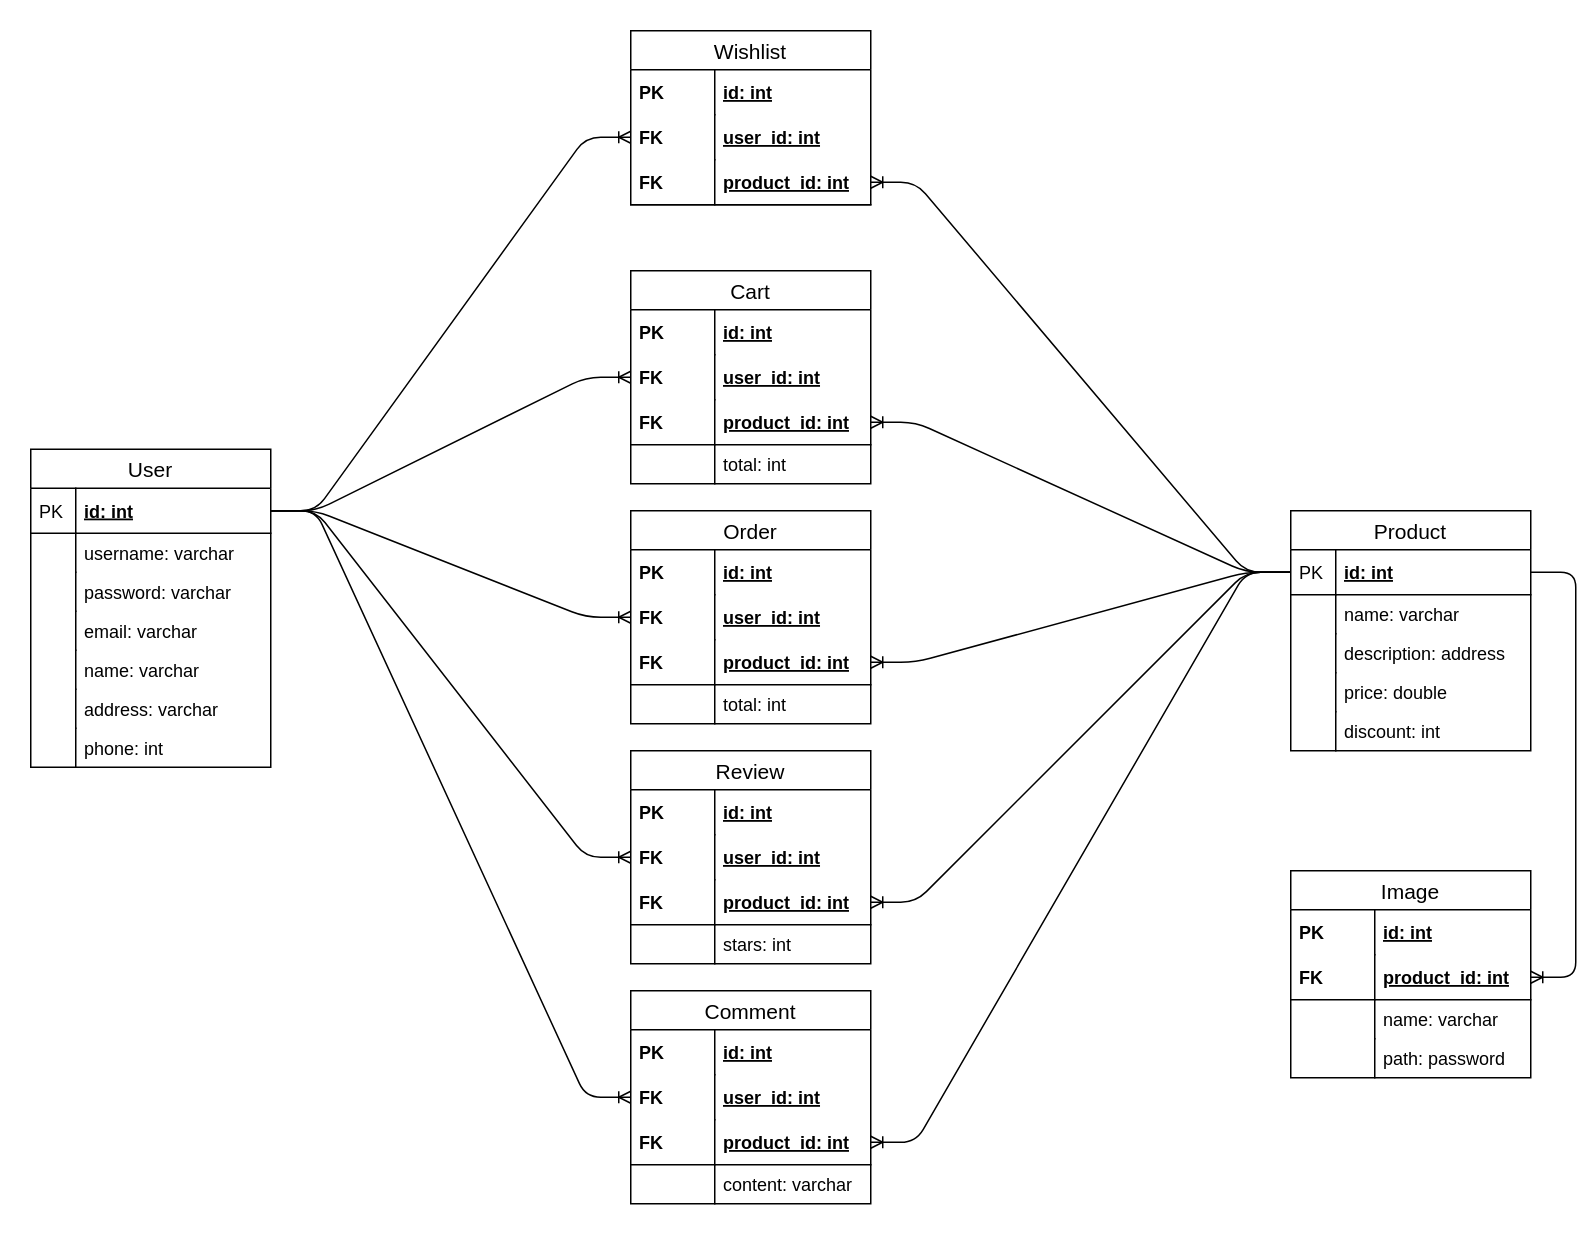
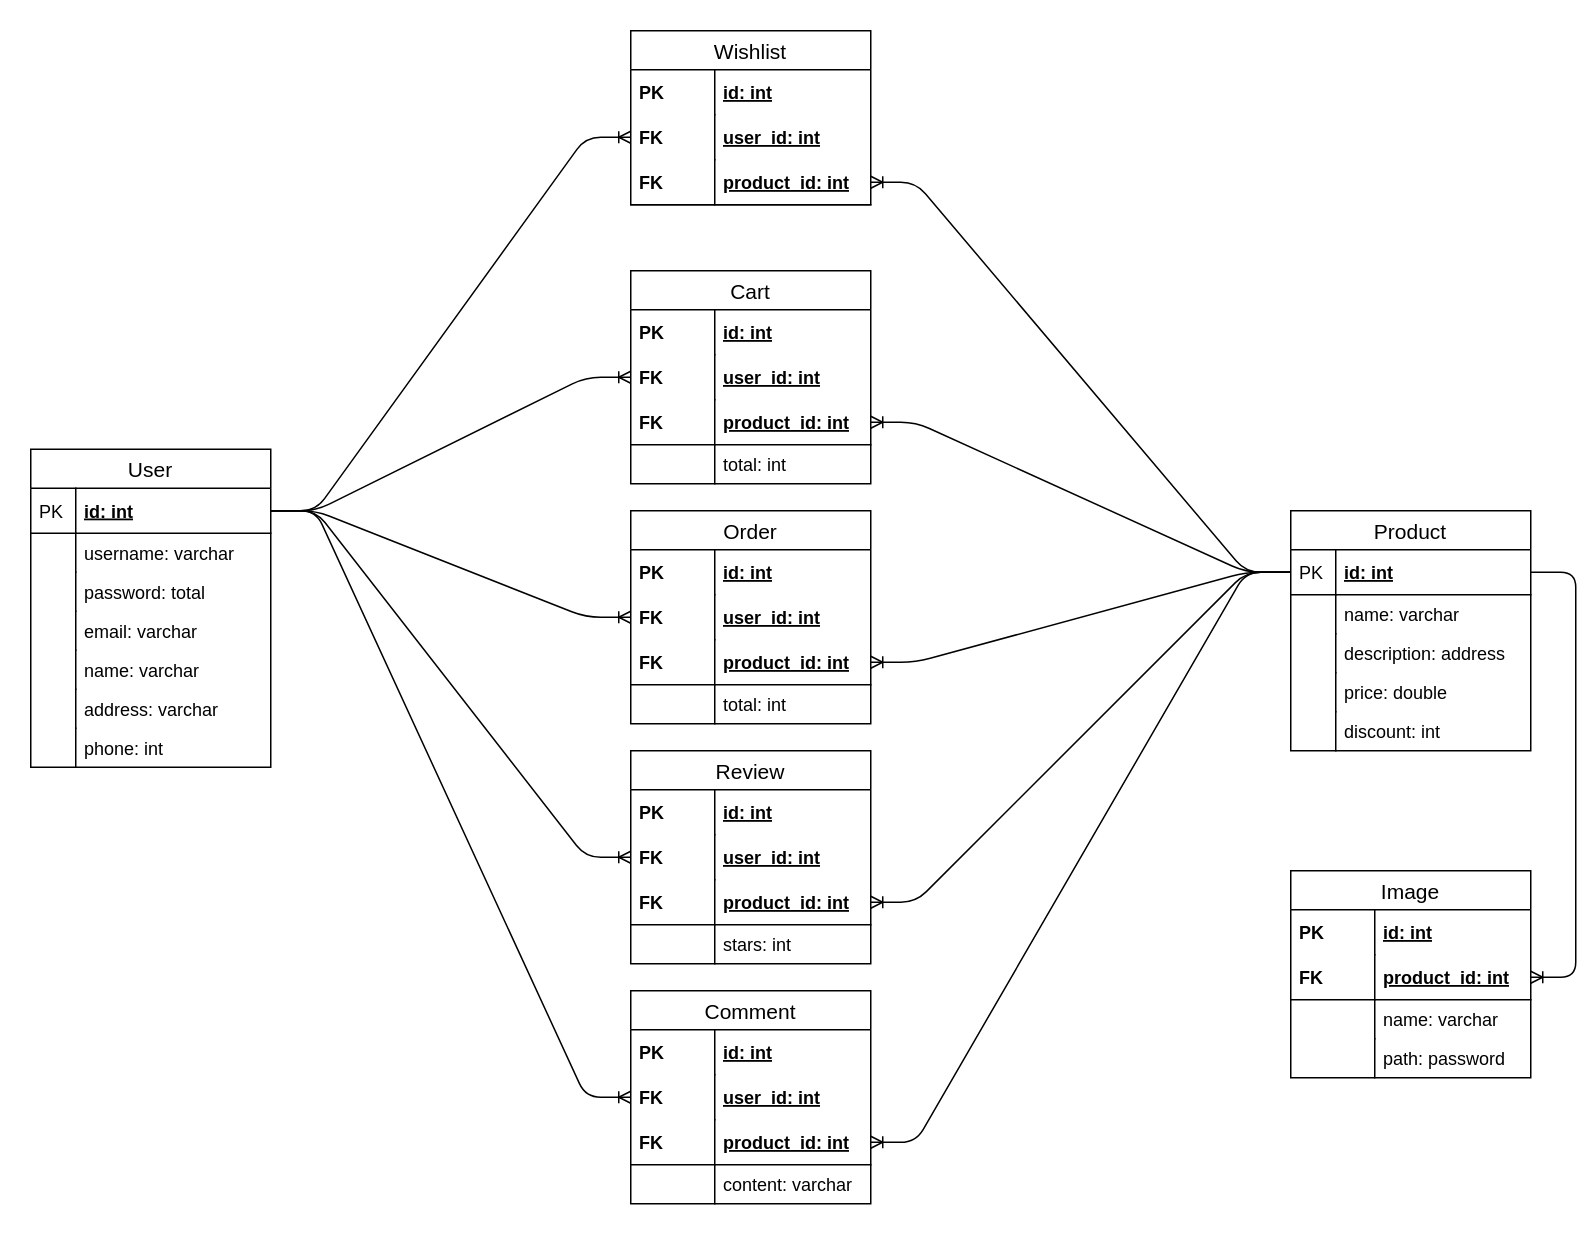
node "password: varchar": label "password: varchar" -> "password: total"
